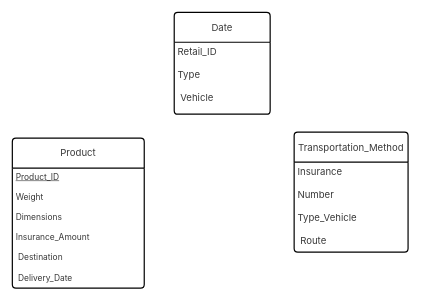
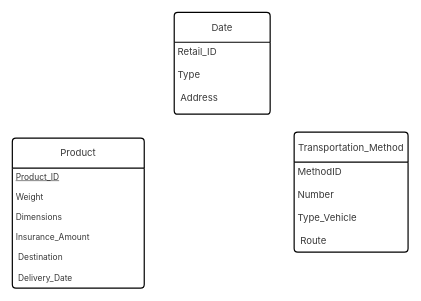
node "Retail_ID Type Vehicle": label "Retail_ID Type Vehicle" -> "Retail_ID Type Address"
node "Insurance Number Type_Vehicle Route": label "Insurance Number Type_Vehicle Route" -> "MethodID Number Type_Vehicle Route"
